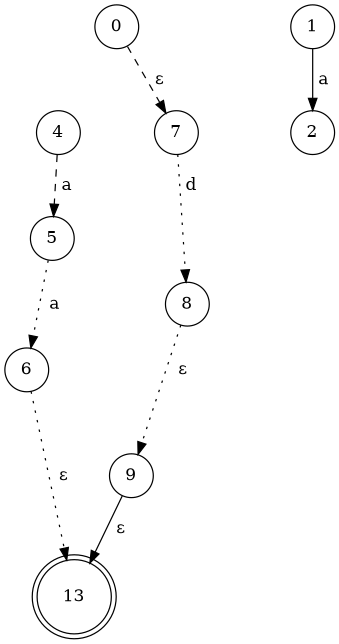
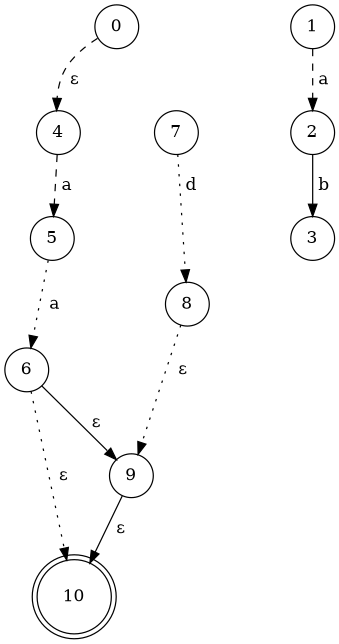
edge "0" -> "7": now "0" -> "4"
edge "1" -> "2": style solid -> dashed
node "3": added
edge "6" -> "9": added, label "ε"
node "13": label "13" -> "10"
